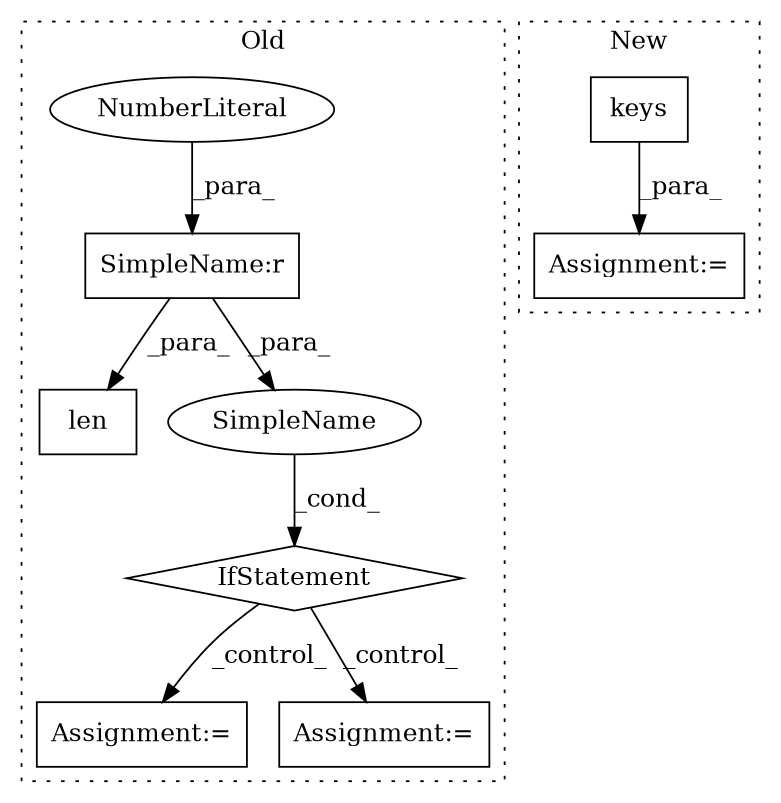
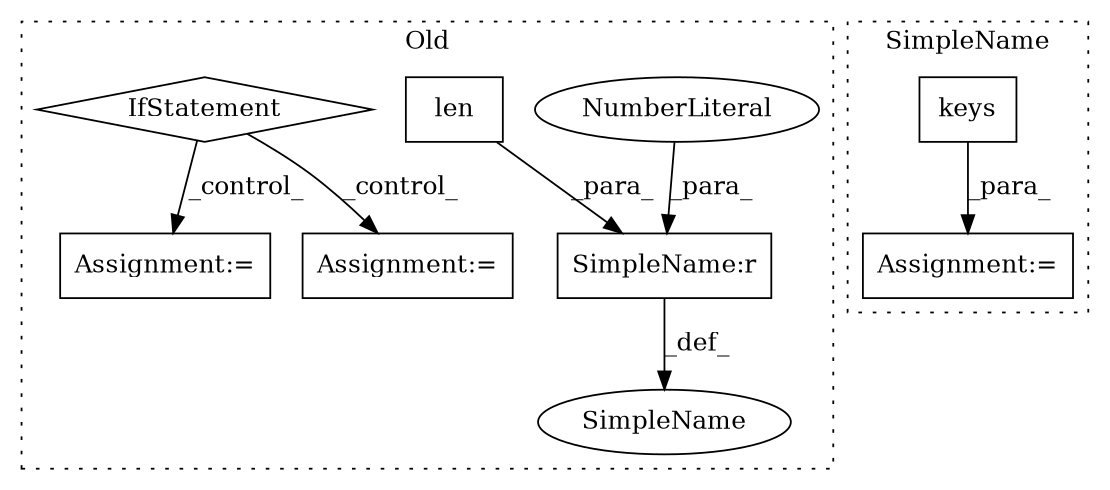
cluster "New": label "New" -> "SimpleName"
edge "SimpleName:r" -> "len": reversed
edge "SimpleName:r" -> "SimpleName": label "_para_" -> "_def_"
edge "SimpleName" -> "IfStatement": removed, label "_cond_"
